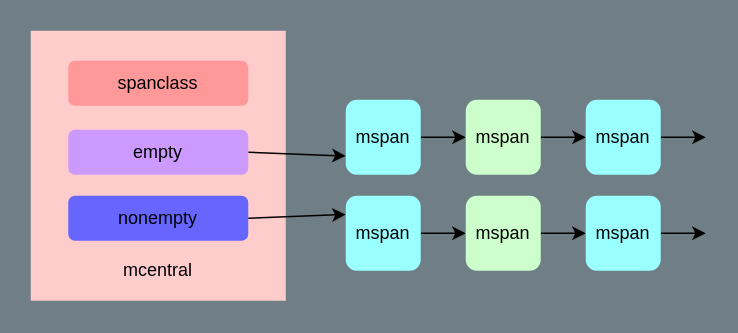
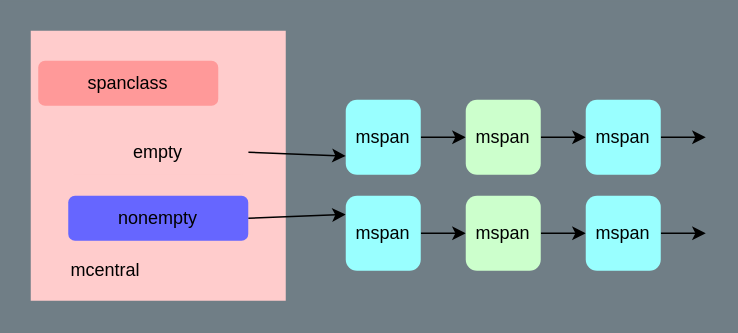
node "spanclass": moved (158, 83) -> (128, 83)
node "empty": fillcolor #cc99ff -> #ffcccc
node "mcentral": moved (158, 271) -> (106, 271)
